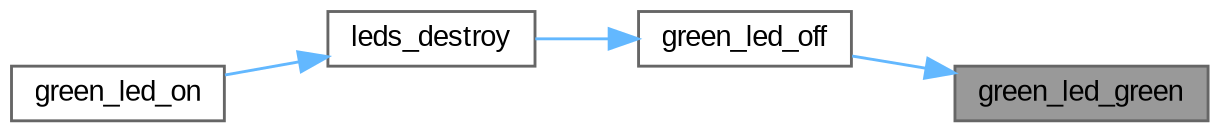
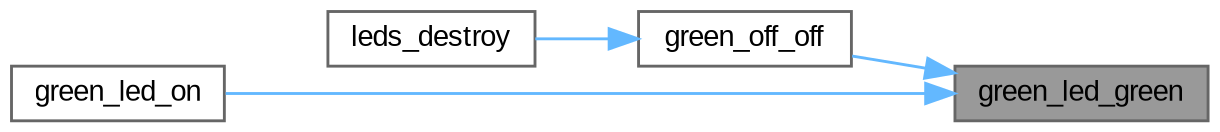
node "green_led_off": label "green_led_off" -> "green_off_off"
edge "green_led_on" -> "leds_destroy": now "green_led_on" -> "green_led_green"
